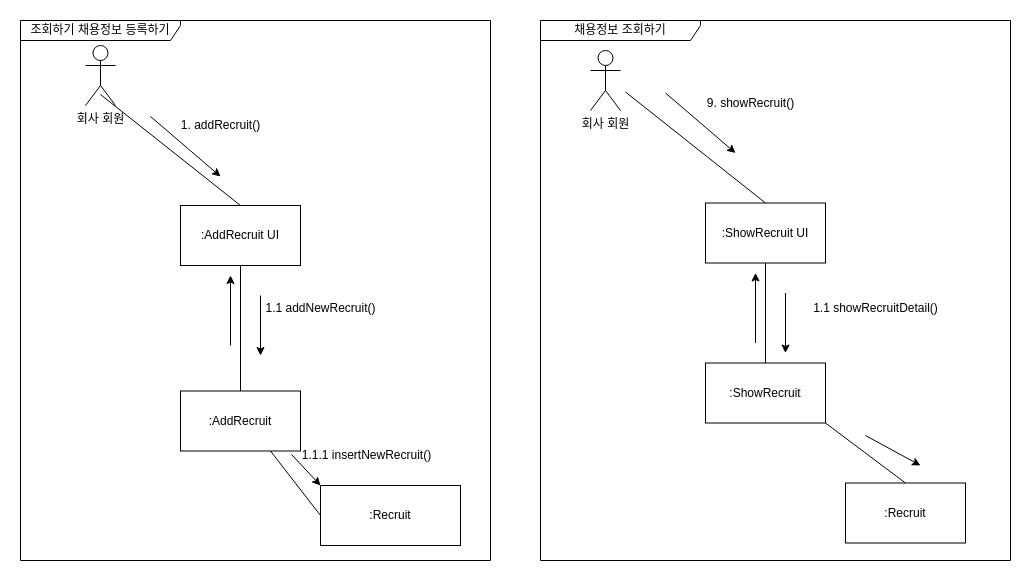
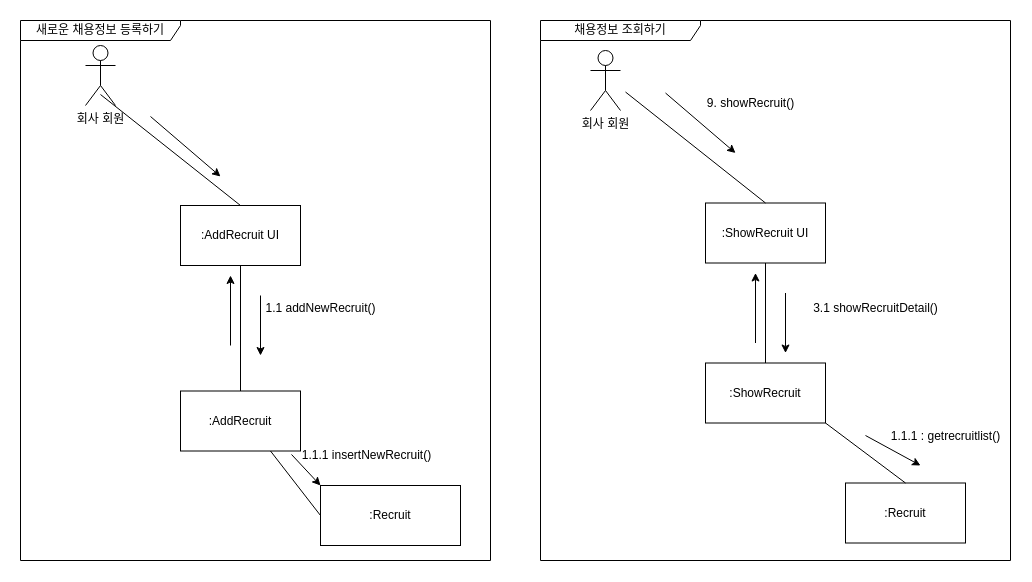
node "조회하기 채용정보 등록하기": label "조회하기 채용정보 등록하기" -> "새로운 채용정보 등록하기"
node "1. addRecruit()": removed
node "1.1 showRecruitDetail()": label "1.1 showRecruitDetail()" -> "3.1 showRecruitDetail()"
node "1.1.1 : getrecruitlist()": added
